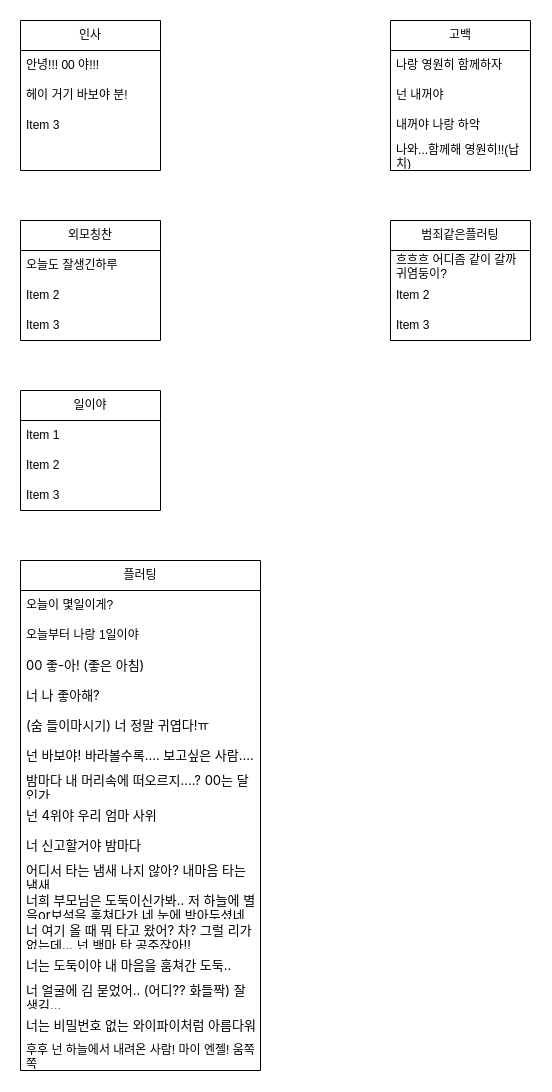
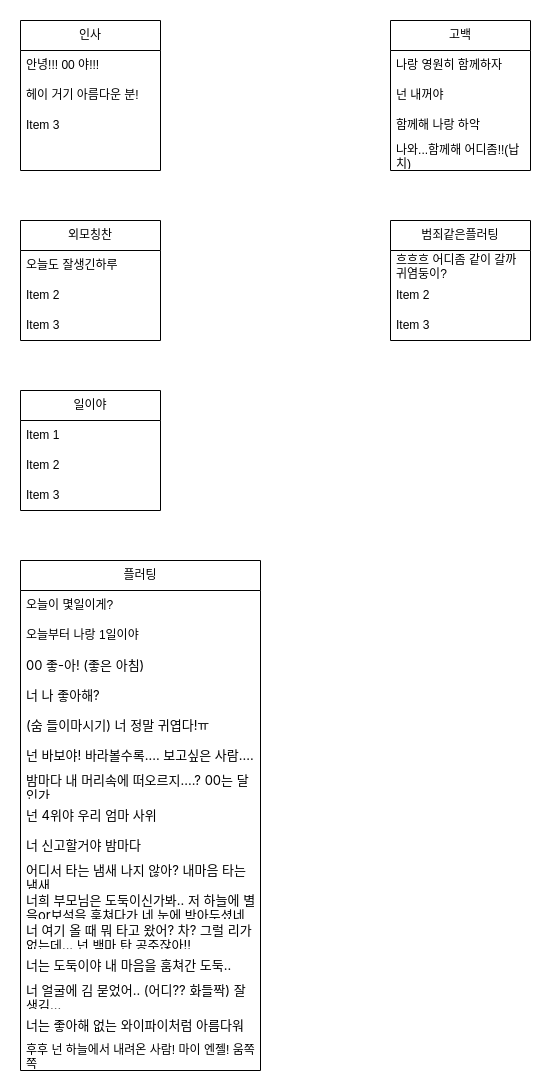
node "헤이 거기 바보야 분!": label "헤이 거기 바보야 분!" -> "헤이 거기 아름다운 분!"
node "내꺼야 나랑 하악": label "내꺼야 나랑 하악" -> "함께해 나랑 하악"
node "나와...함께해 영원히!!(납치)": label "나와...함께해 영원히!!(납치)" -> "나와...함께해 어디좀!!(납치)"
node "너는 비밀번호 없는 와이파이처럼 아름다워": label "너는 비밀번호 없는 와이파이처럼 아름다워" -> "너는 좋아해 없는 와이파이처럼 아름다워"
